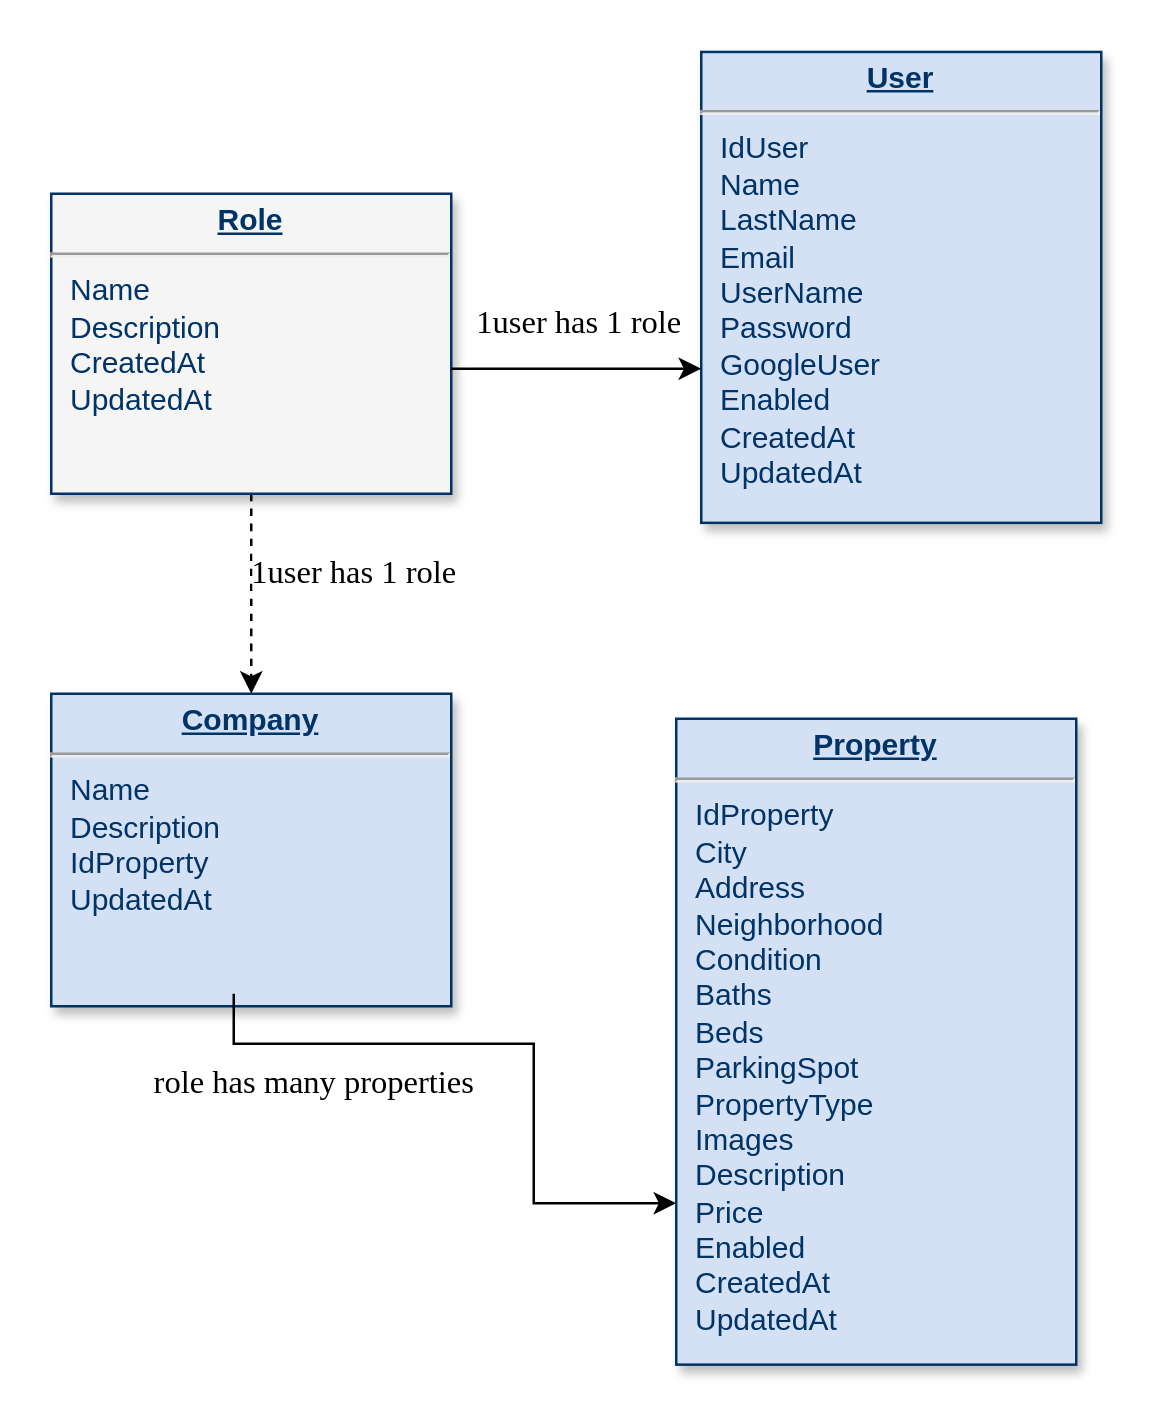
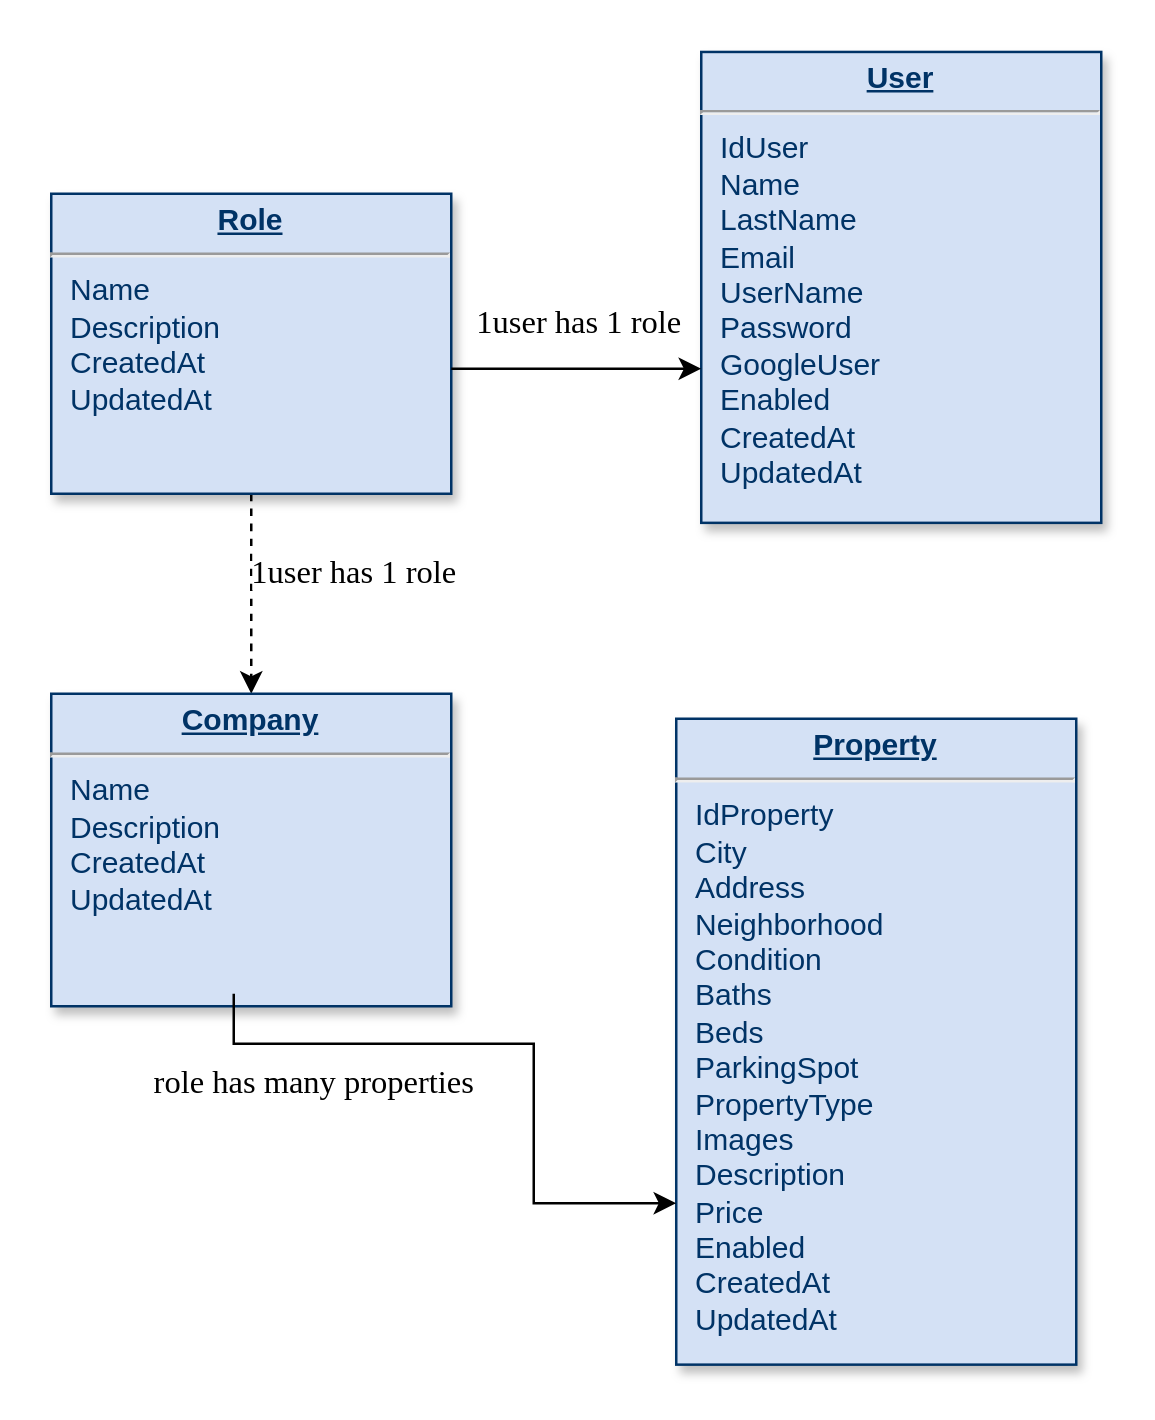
node "Role Name Description CreatedAt UpdatedAt": fillcolor #f5f5f5 -> #d4e1f5
node "Company Name Description IdProperty UpdatedAt": label "Company Name Description IdProperty UpdatedAt" -> "Company Name Description CreatedAt UpdatedAt"
